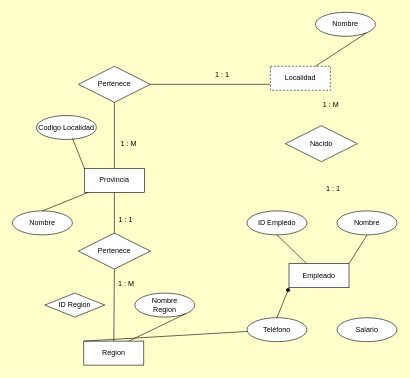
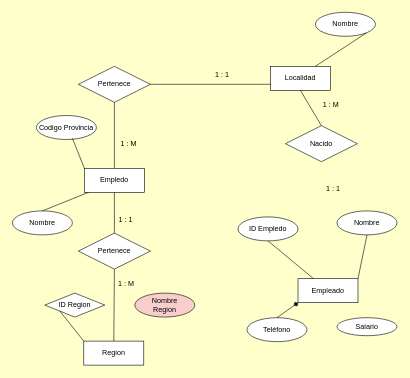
node "Localidad": style dashed -> solid
edge "Localidad" -- "Nacido": added
node "Codigo Localidad": label "Codigo Localidad" -> "Codigo Provincia"
node "Provincia": label "Provincia" -> "Empledo"
node "ID Empledo": moved (277, 223) -> (268, 229)
node "Empleado": moved (319, 276) -> (328, 291)
node "Nombre Region": fillcolor #ffffff -> #f8cecc
edge "Nombre Region" -- "Region": removed
node "Salario": size 60x24 -> 60x18
edge "Teléfono" -- "Region": now "ID Region" -- "Region"
